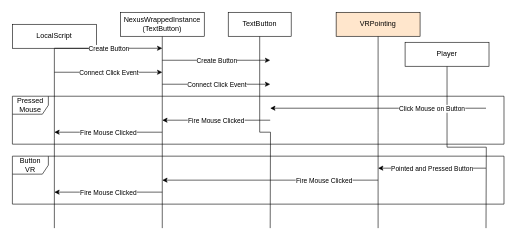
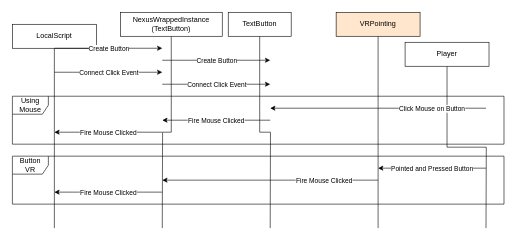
node "NexusWrappedInstance (TextButton)": size 84x24 -> 102x24
node "Pressed Mouse": label "Pressed Mouse" -> "Using Mouse"
